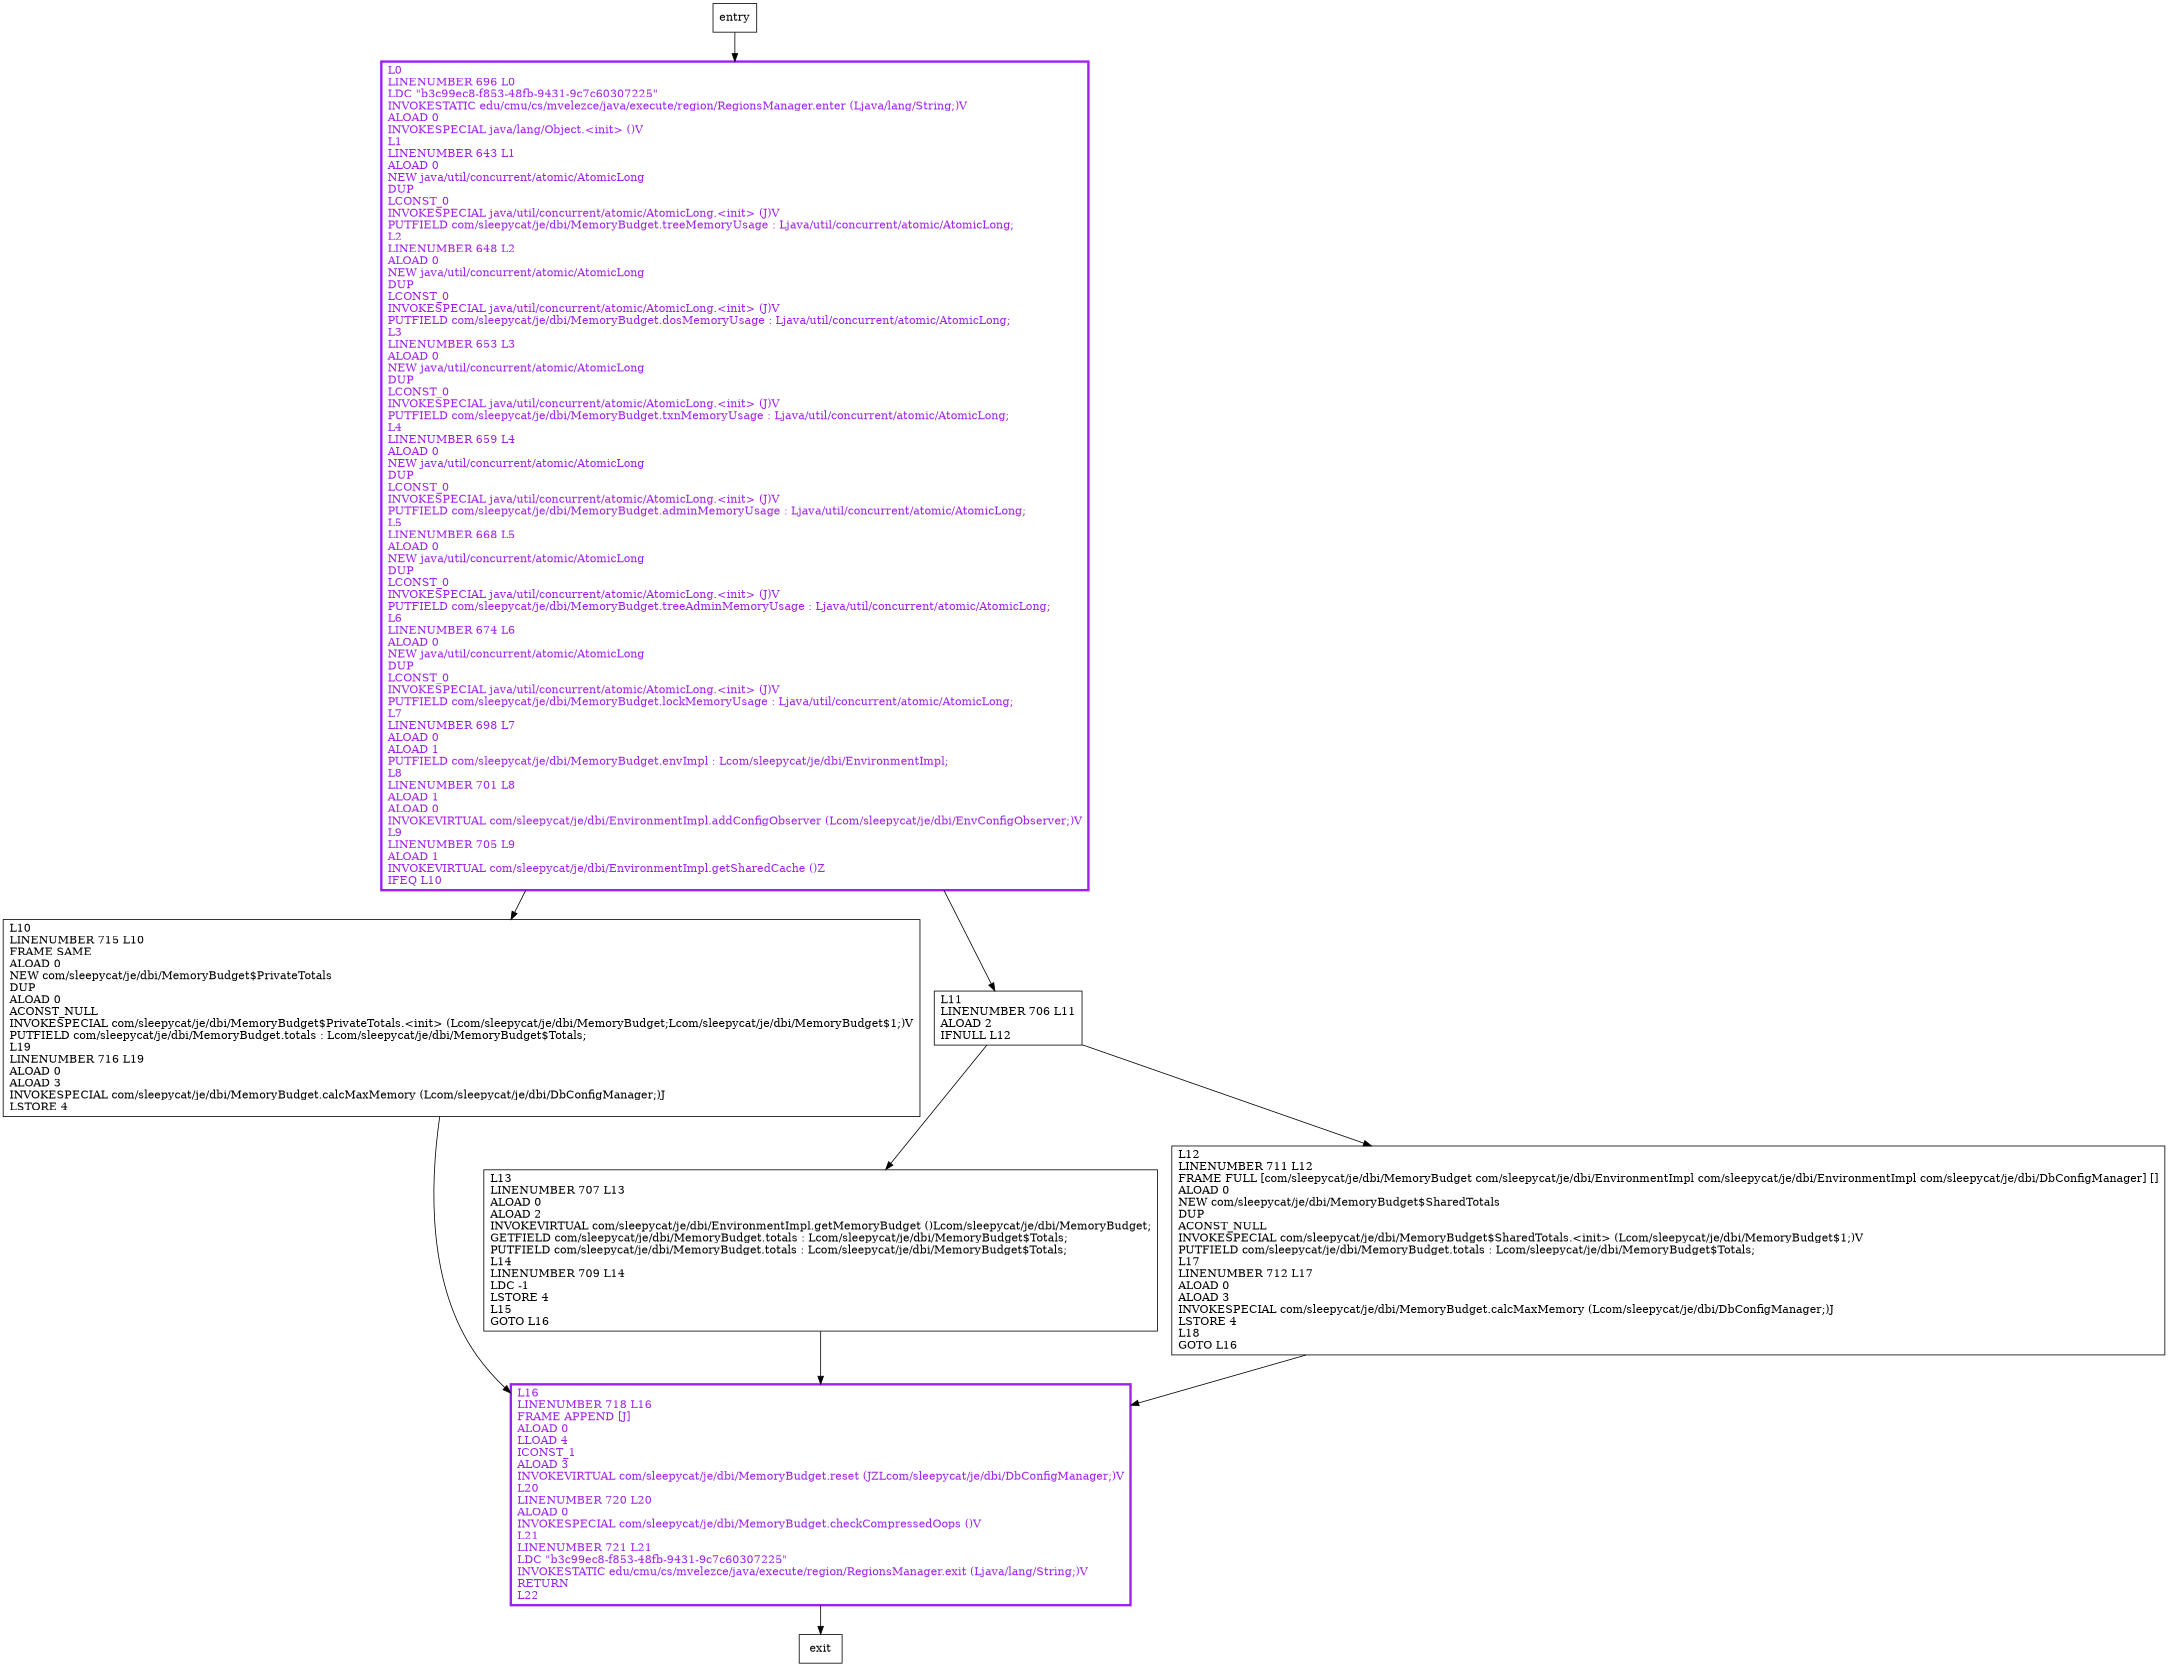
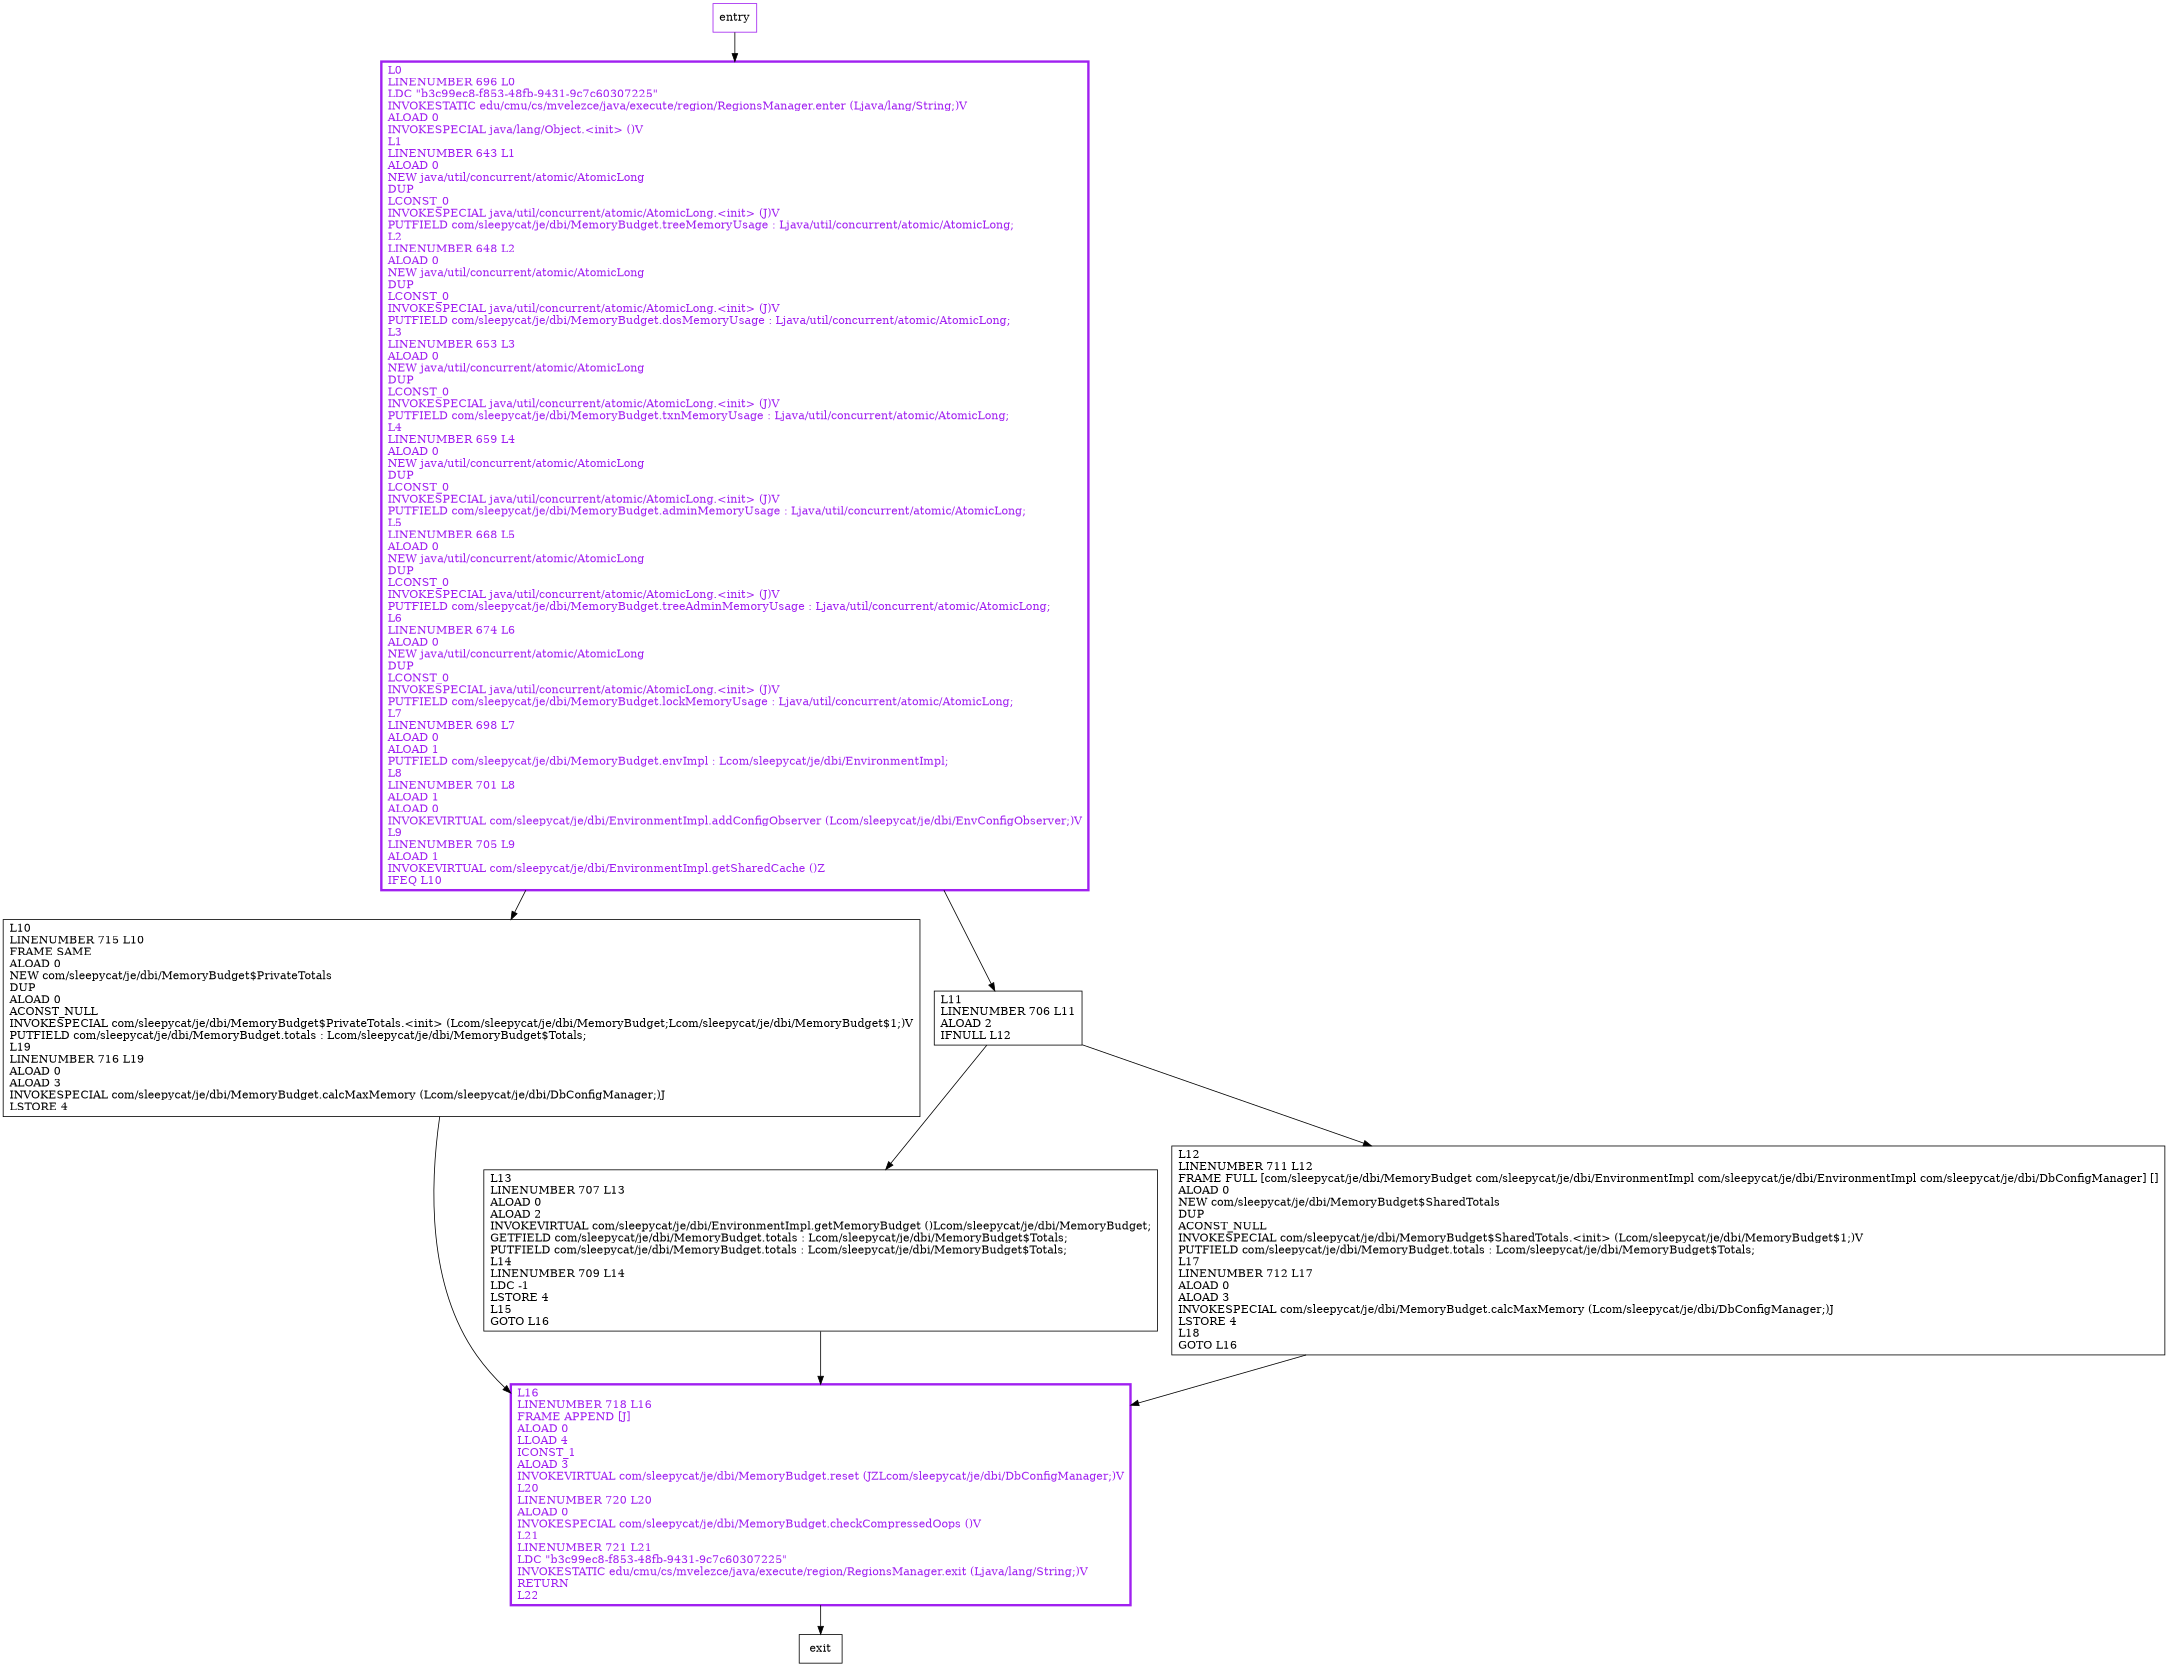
node "entry": color black -> purple
